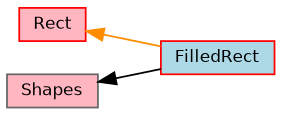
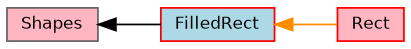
edge "FilledRect" -> "Rect": reversed
